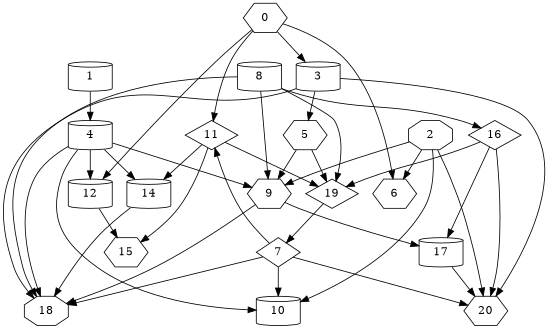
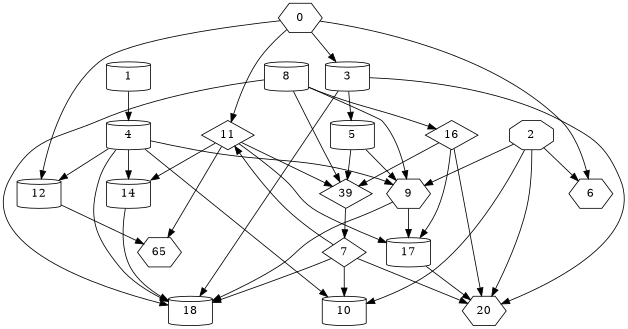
node "5": shape hexagon -> cylinder
node "19": label "19" -> "39"
edge "11" -> "17": added
node "15": label "15" -> "65"
node "18": shape octagon -> cylinder
